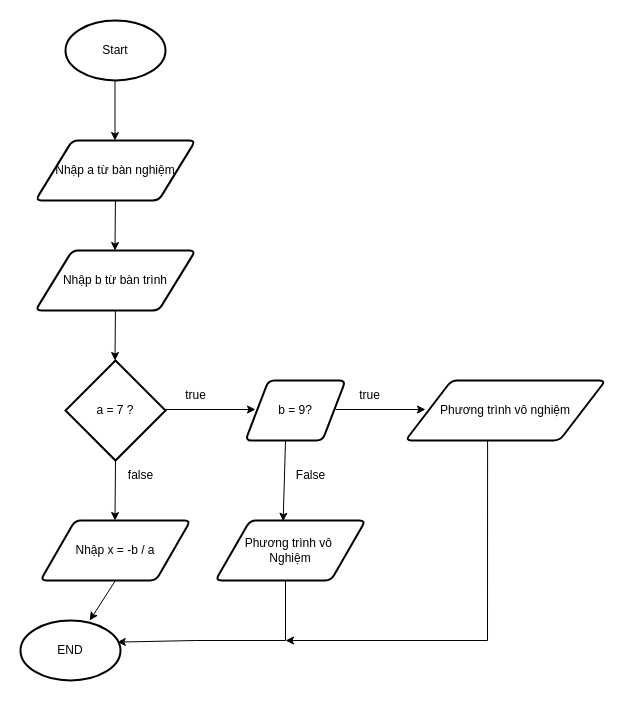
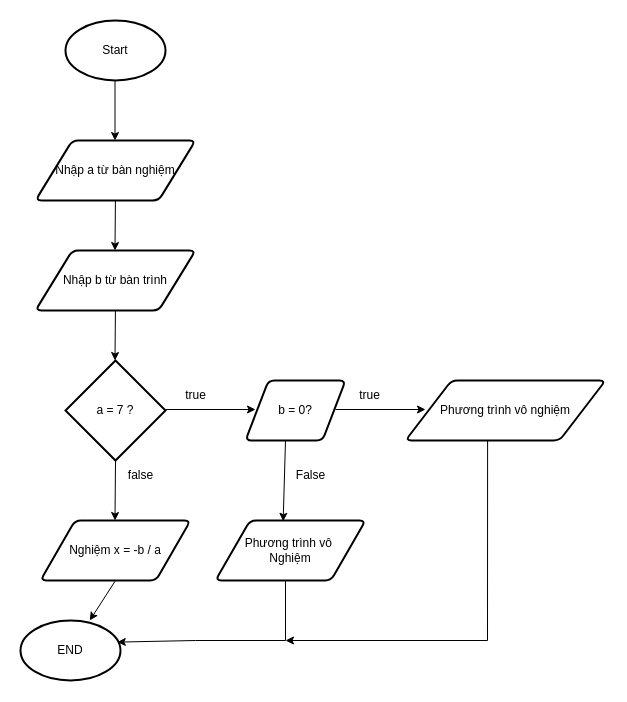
node "b = 9?": label "b = 9?" -> "b = 0?"
node "Nhập x = -b / a": label "Nhập x = -b / a" -> "Nghiệm x = -b / a"
